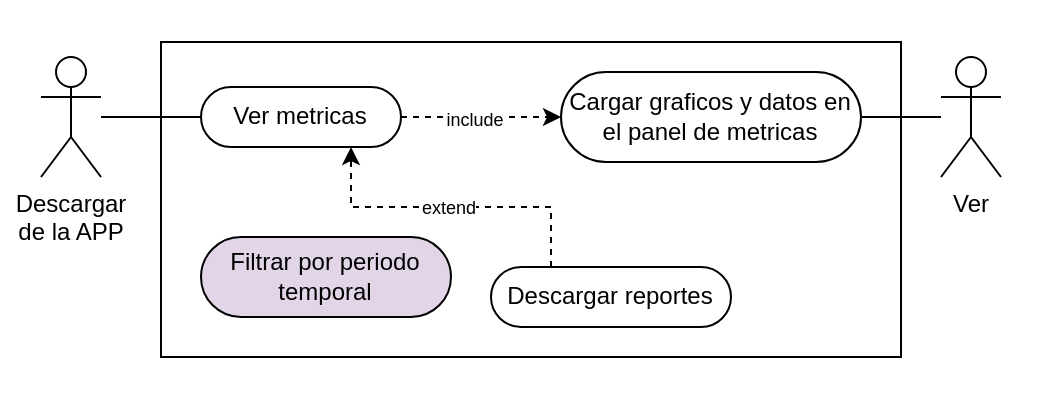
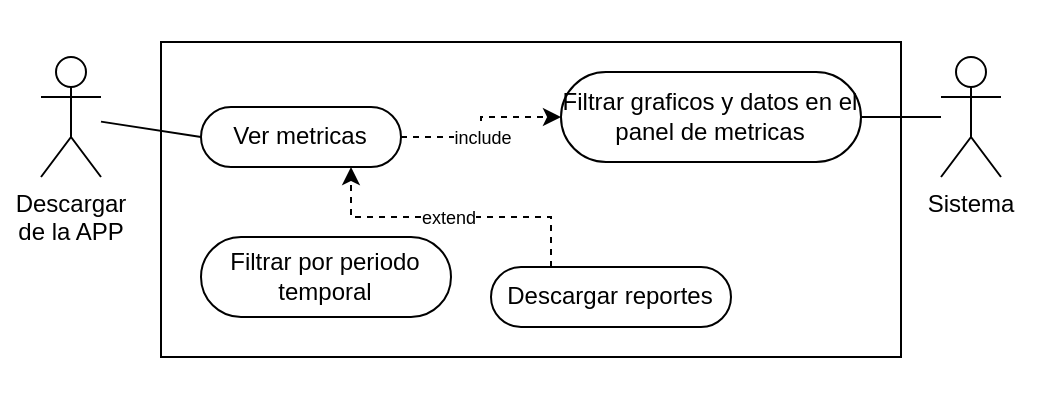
node "Ver metricas": moved (301, 117) -> (301, 137)
node "Cargar graficos y datos en el panel de metricas": label "Cargar graficos y datos en el panel de metricas" -> "Filtrar graficos y datos en el panel de metricas"
node "Ver": label "Ver" -> "Sistema"
node "Filtrar por periodo temporal": fillcolor #e1d5e7 -> #ffffff
